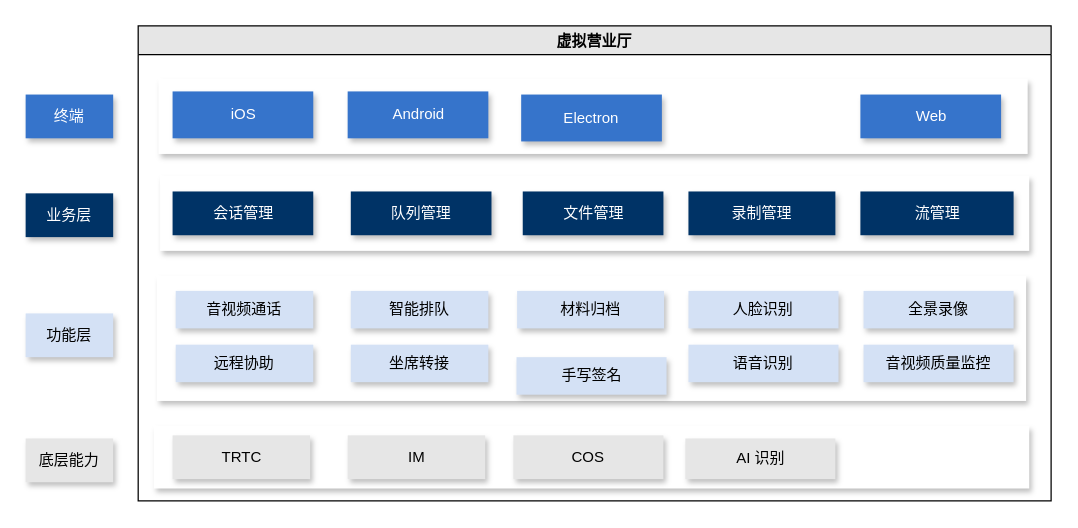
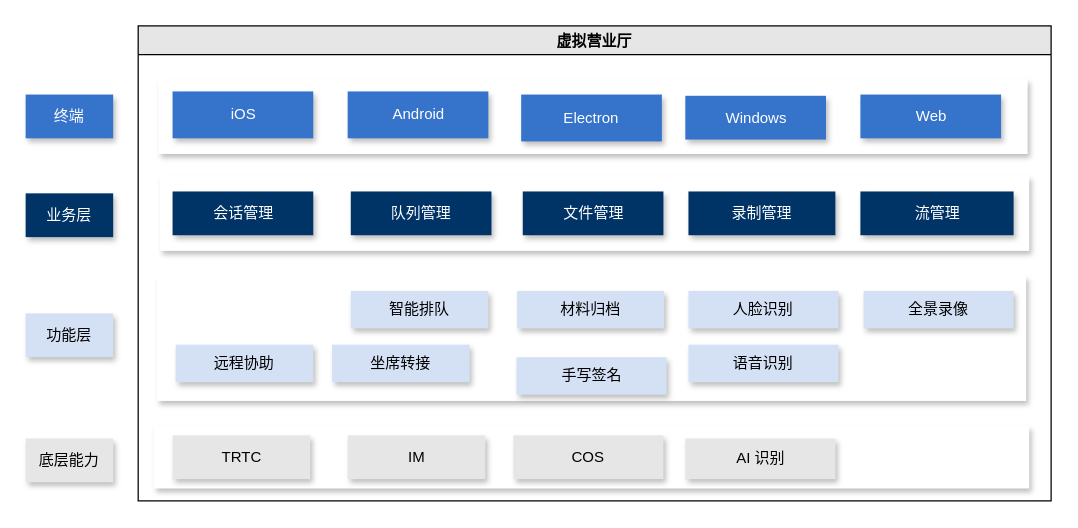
node "Windows": added
node "音视频通话": removed
node "坐席转接": moved (419, 363) -> (401, 363)
node "音视频质量监控": removed
